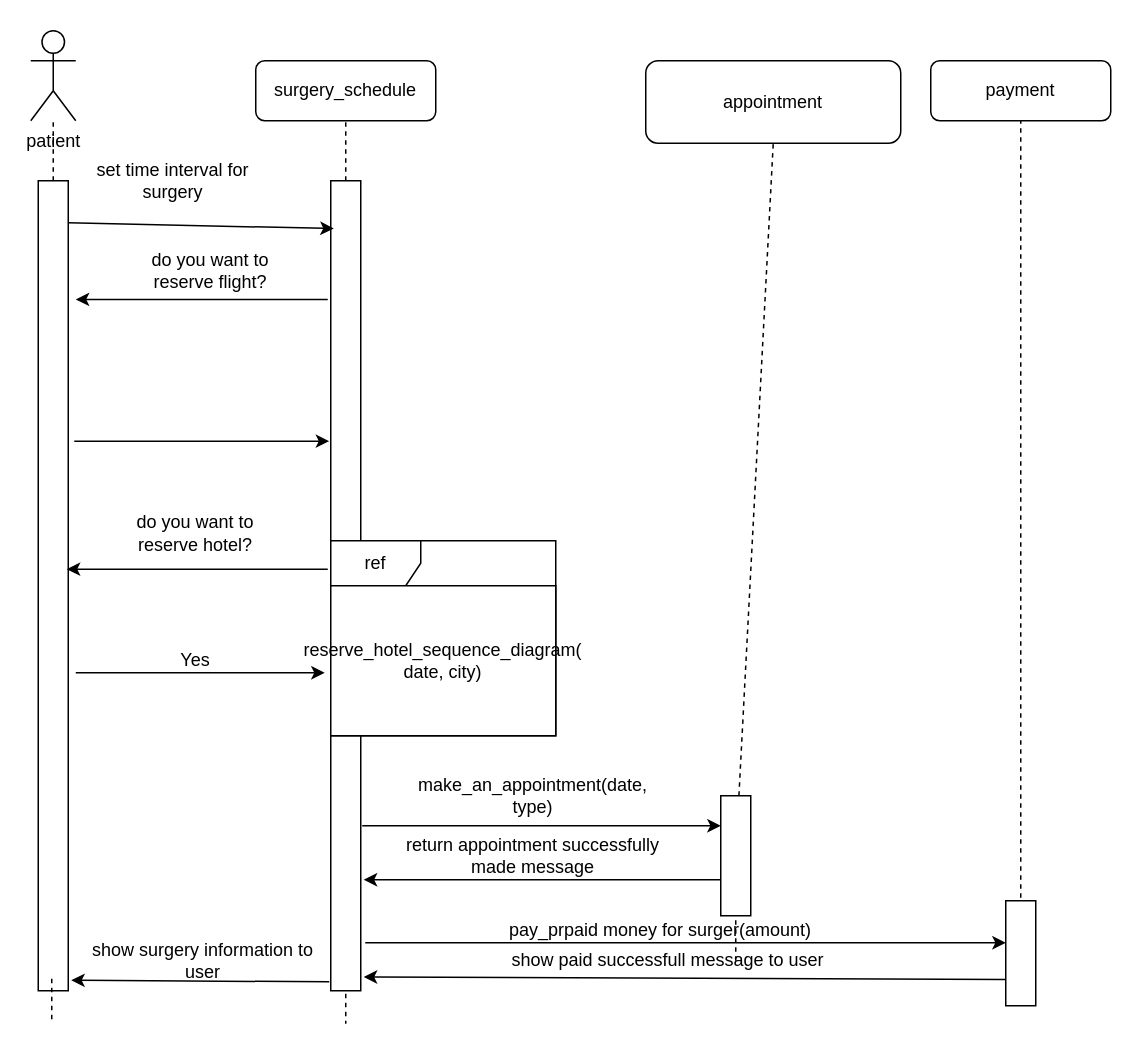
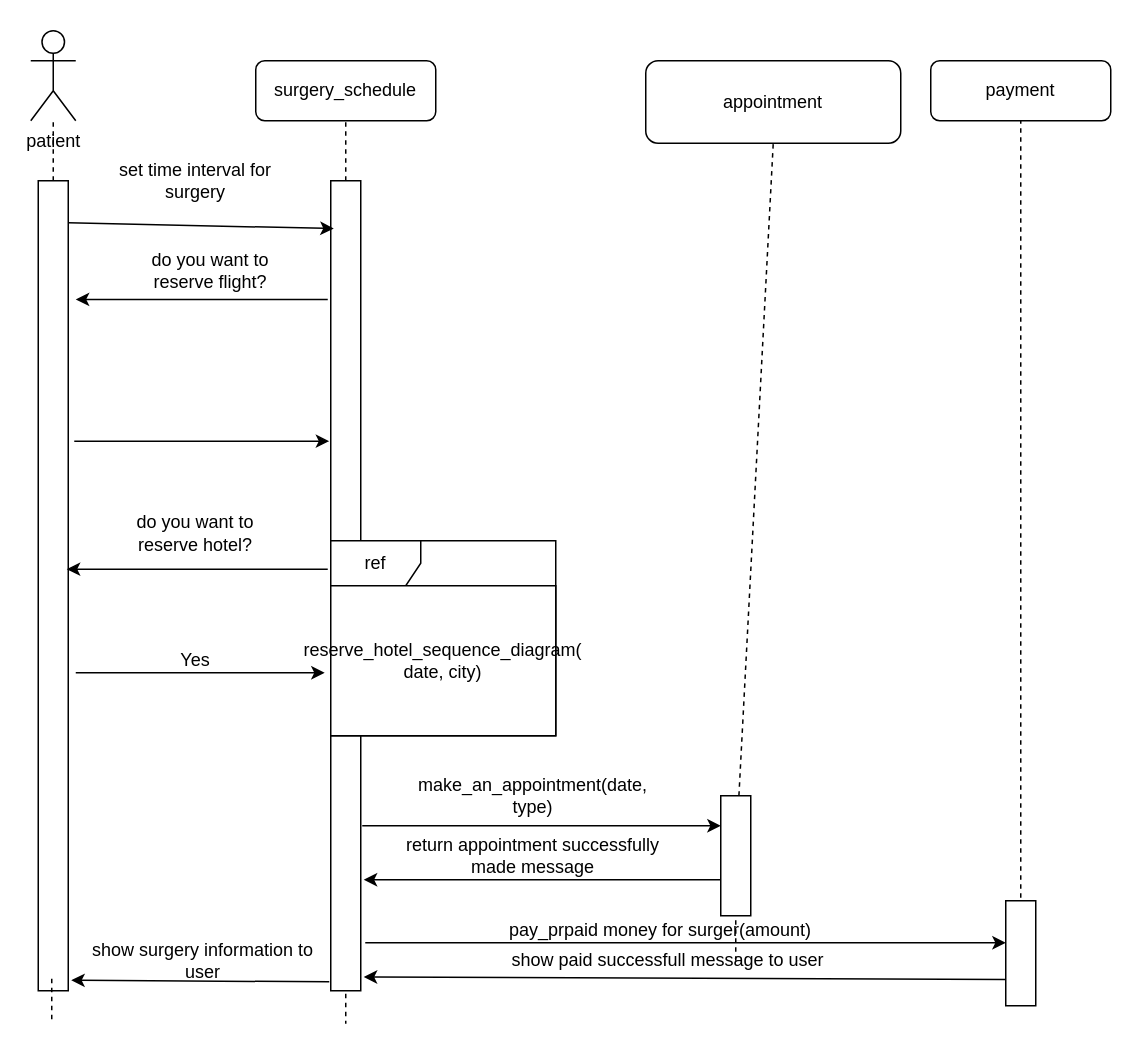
node "set time interval for surgery": moved (173, 181) -> (196, 181)
